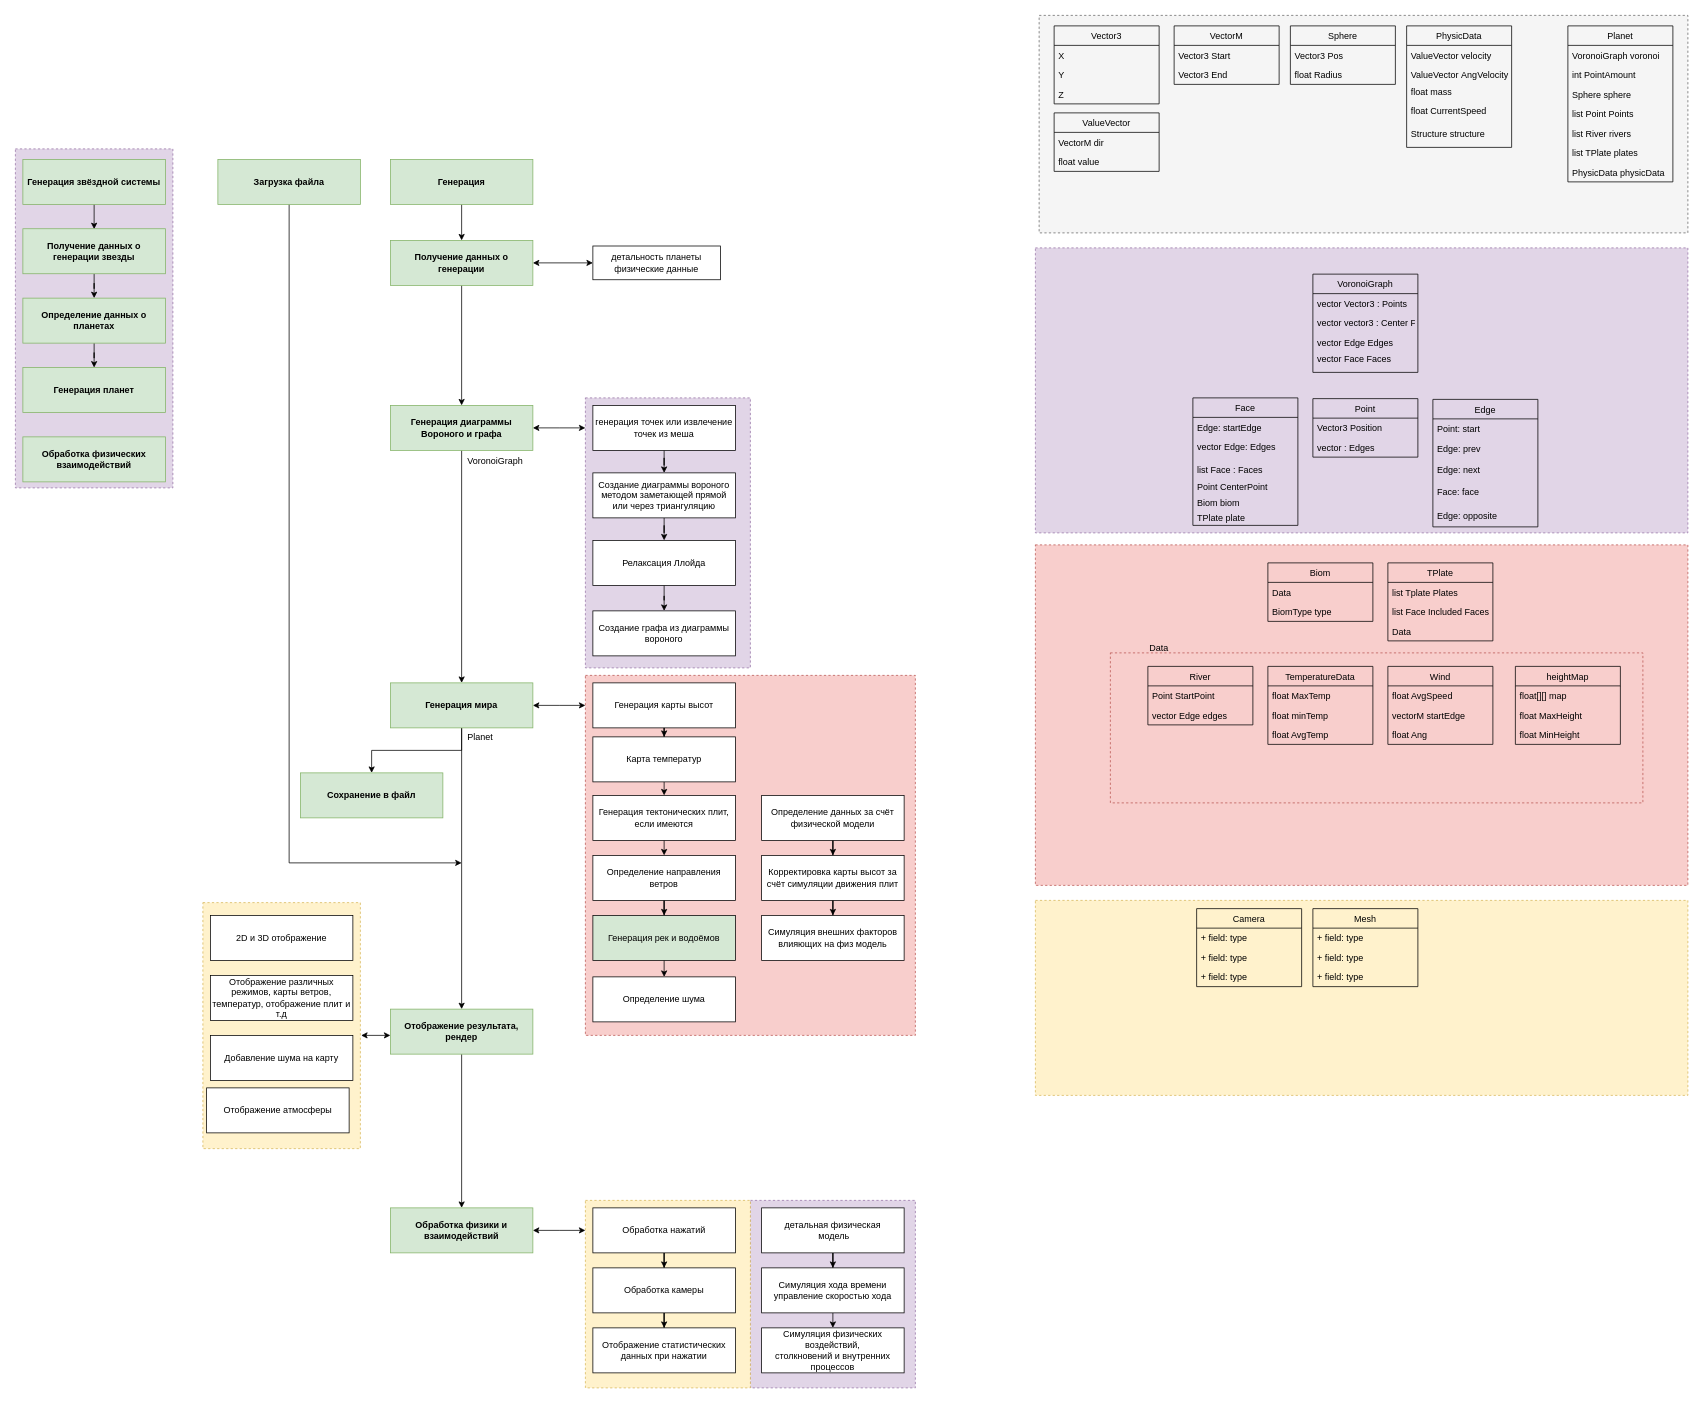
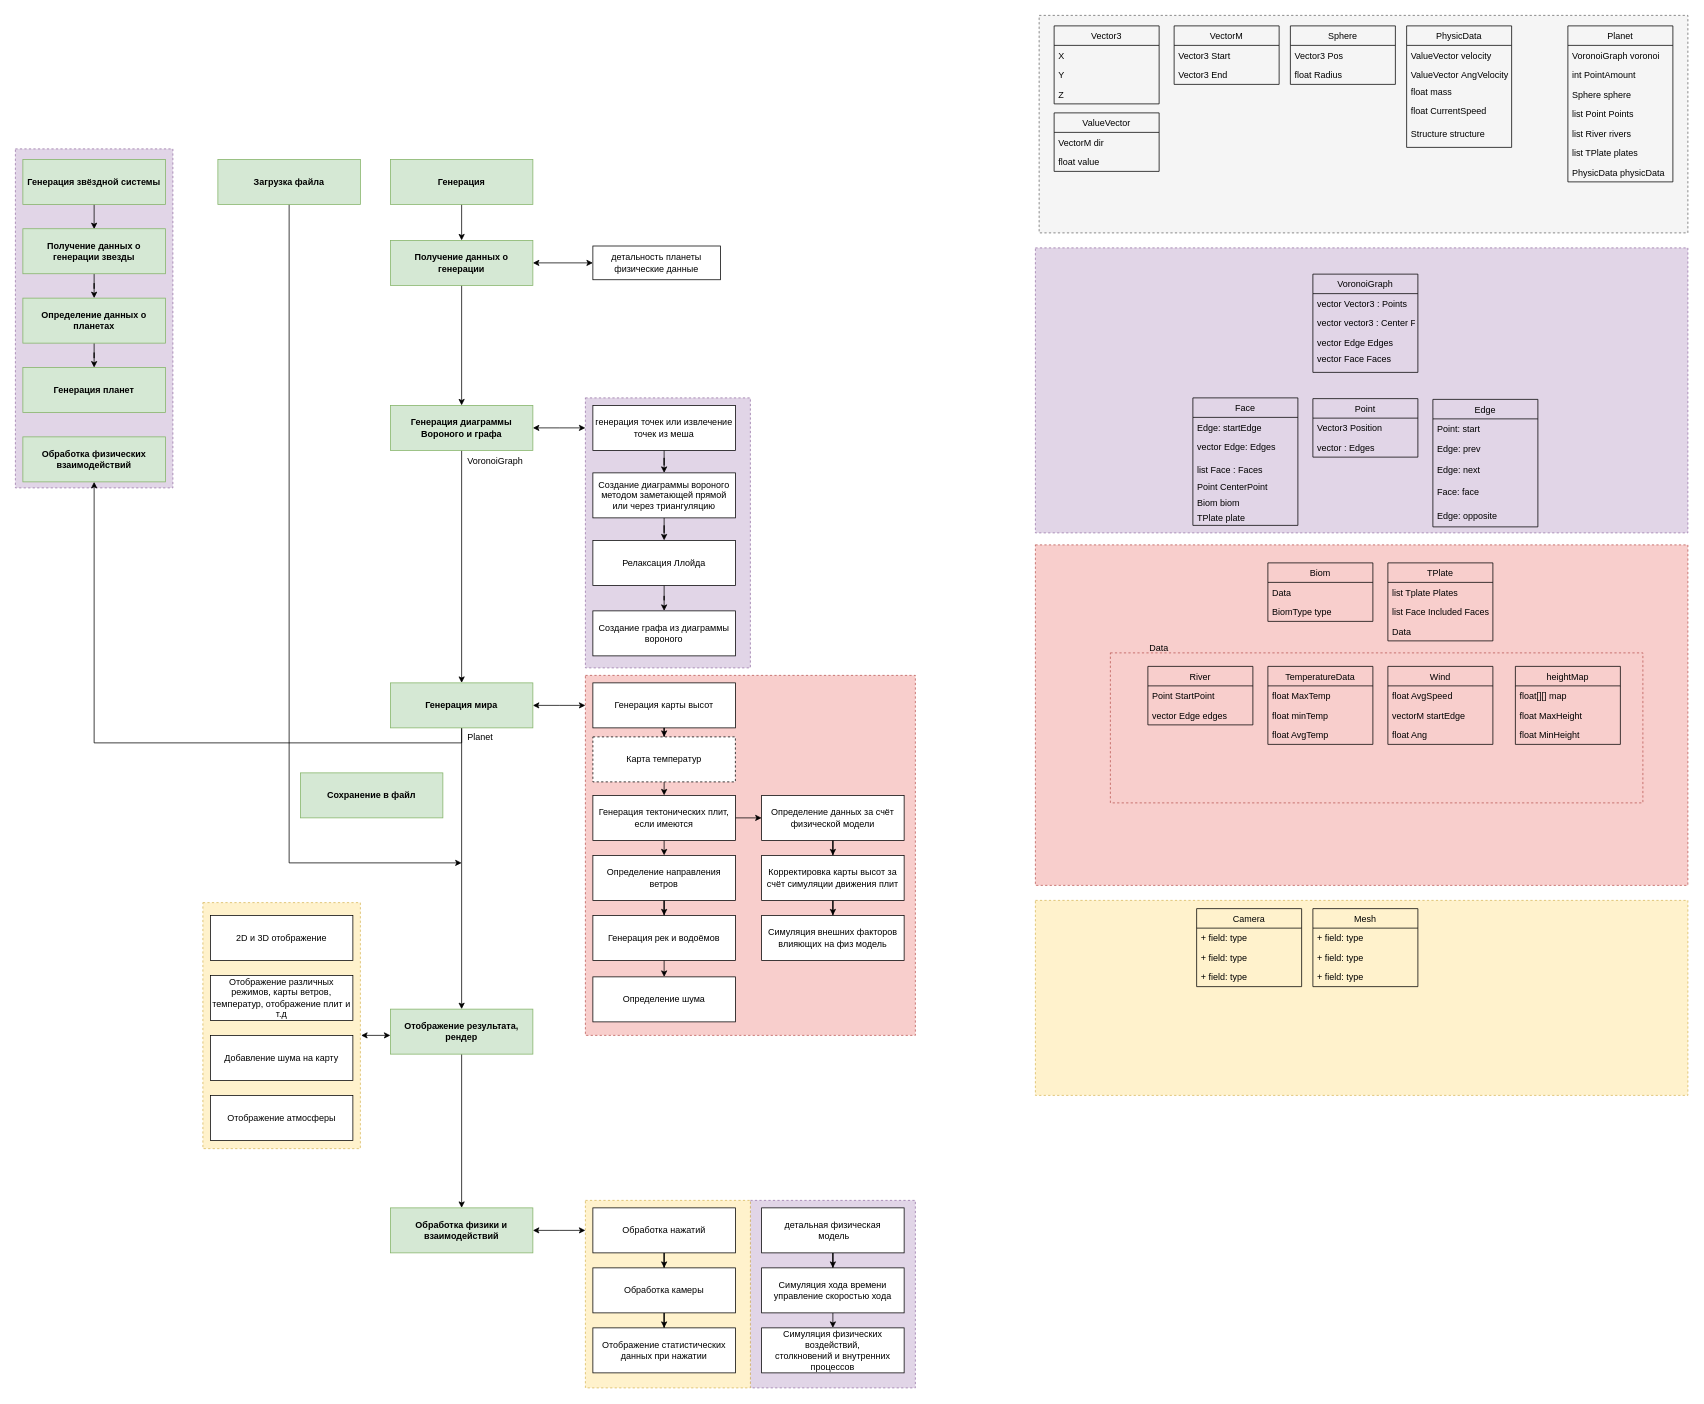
edge "Генерация мира" -> "Сохранение в файл": now "Генерация мира" -> "Обработка физических взаимодействий"
node "Карта температур": style solid -> dashed
edge "Генерация тектонических плит, если имеются" -> "Определение данных за счёт физической модели": added
node "Генерация рек и водоёмов": fillcolor #d5e8d4 -> #ffffff
node "Отображение атмосферы": moved (278, 1110) -> (282, 1118)
